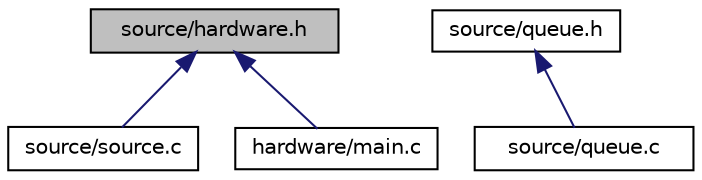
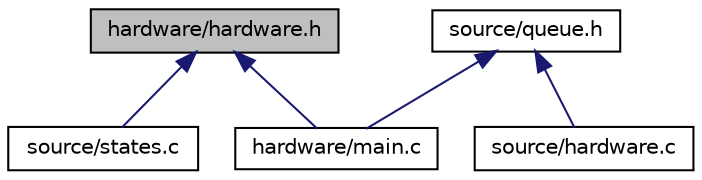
node "source/hardware.h": label "source/hardware.h" -> "hardware/hardware.h"
edge "hardware/main.c" -> "source/queue.h": added
node "source/source.c": label "source/source.c" -> "source/states.c"
node "source/queue.c": label "source/queue.c" -> "source/hardware.c"
